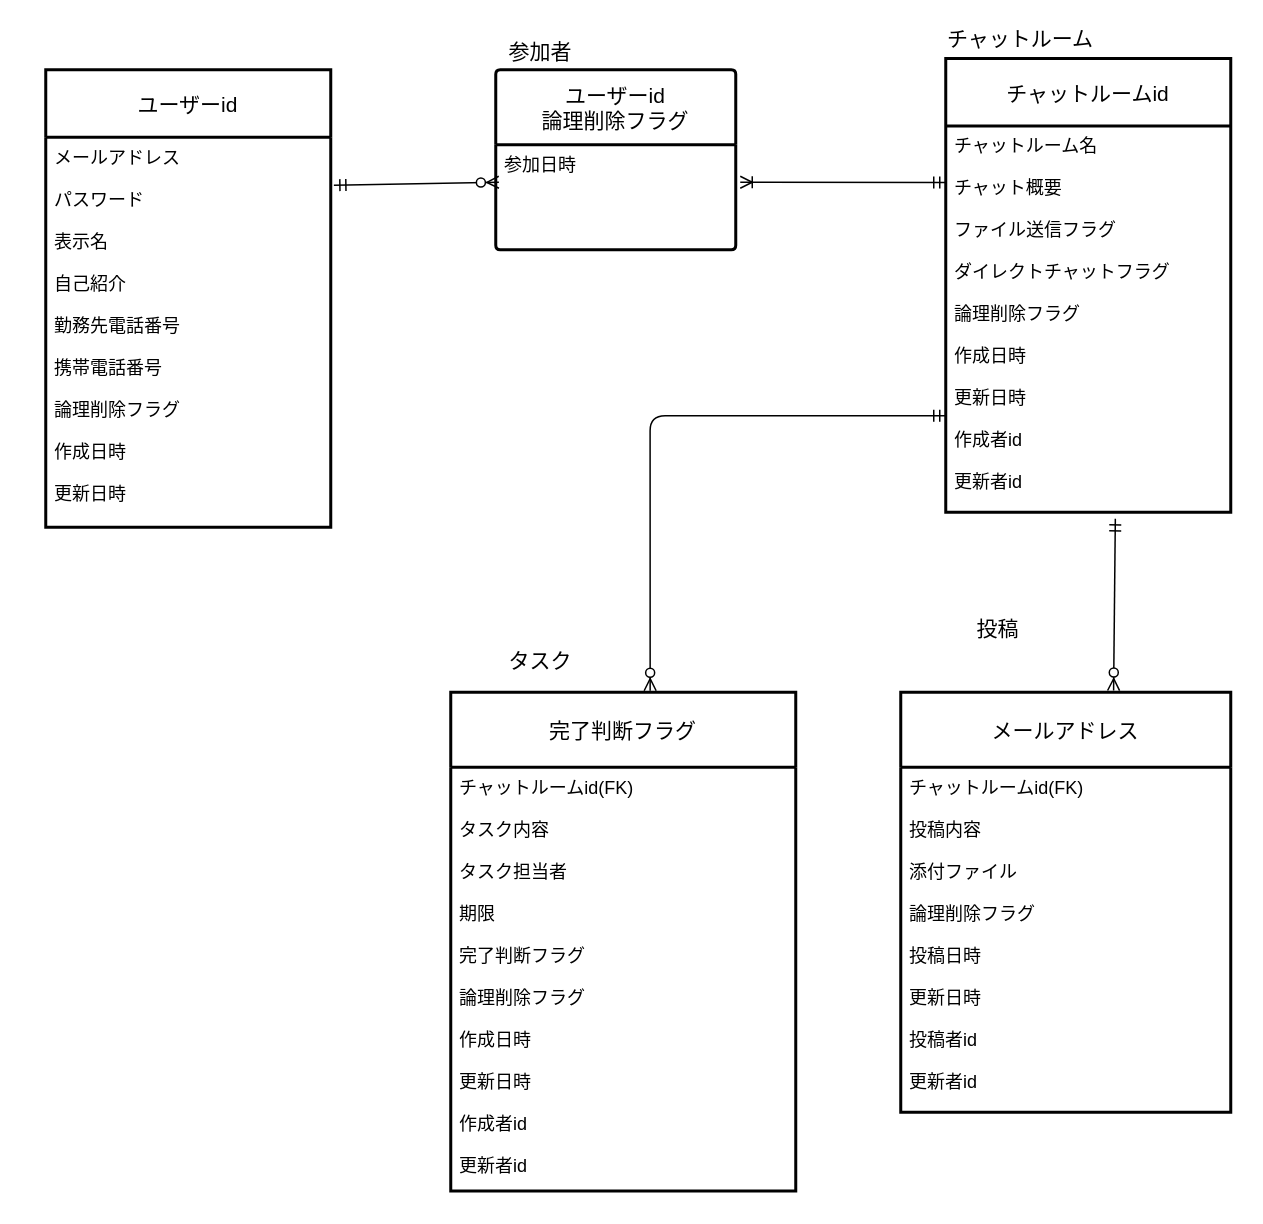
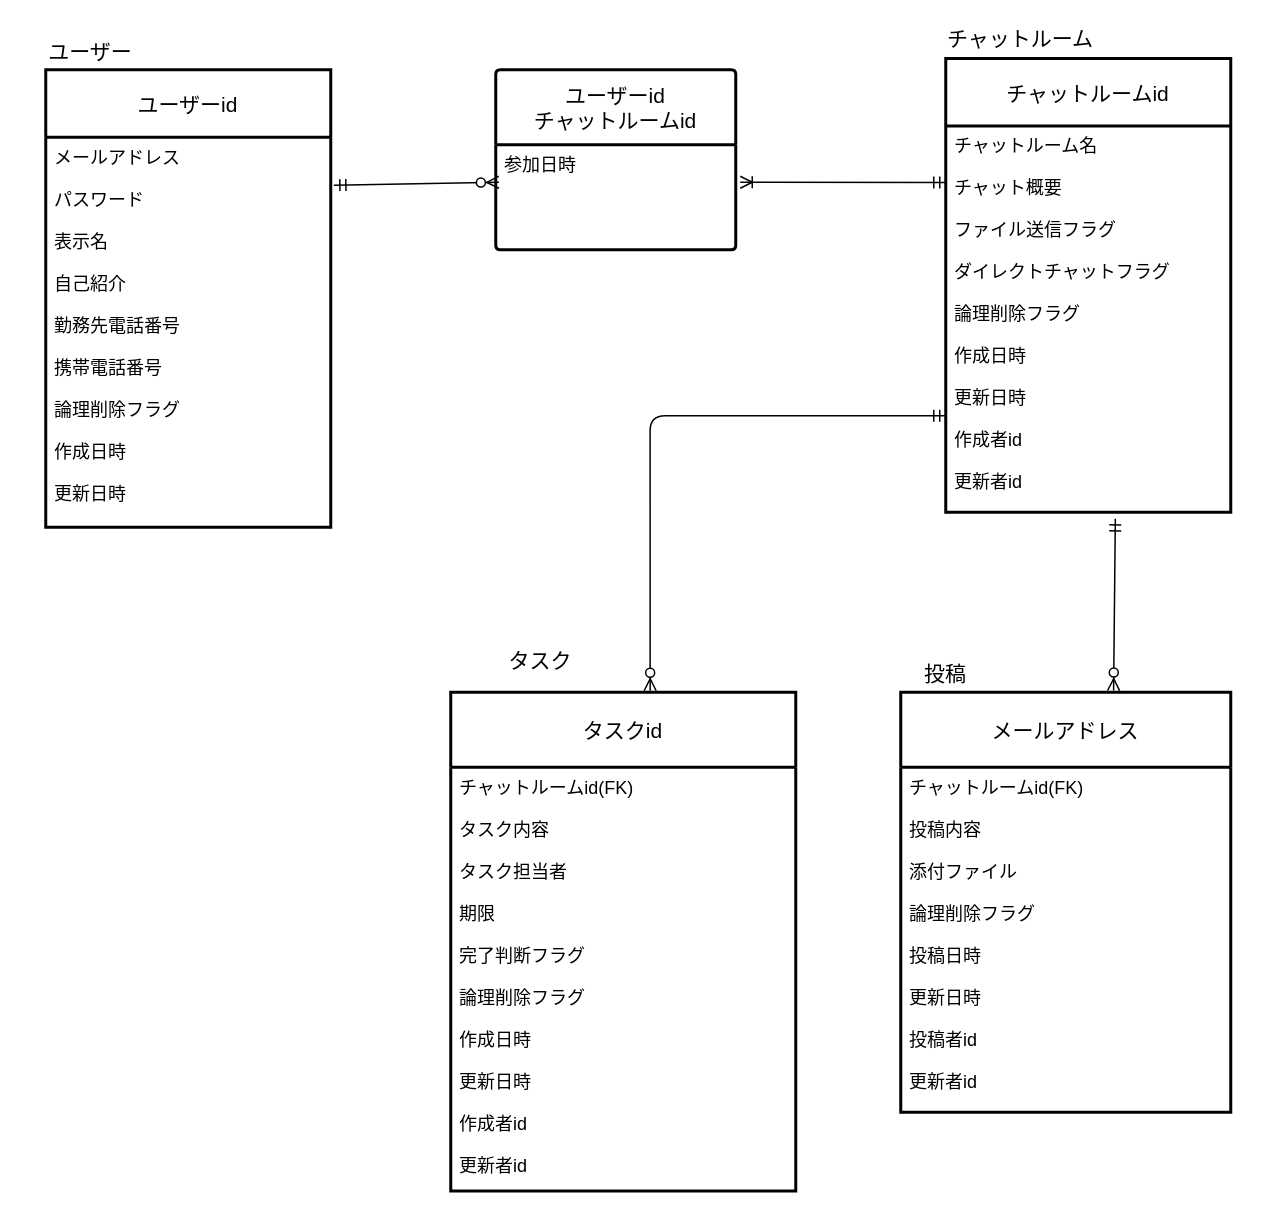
node "ユーザー": added
node "参加者": removed
node "ユーザーid 論理削除フラグ": label "ユーザーid 論理削除フラグ" -> "ユーザーid チャットルームid"
node "投稿": moved (998, 628) -> (946, 673)
node "完了判断フラグ": label "完了判断フラグ" -> "タスクid"
